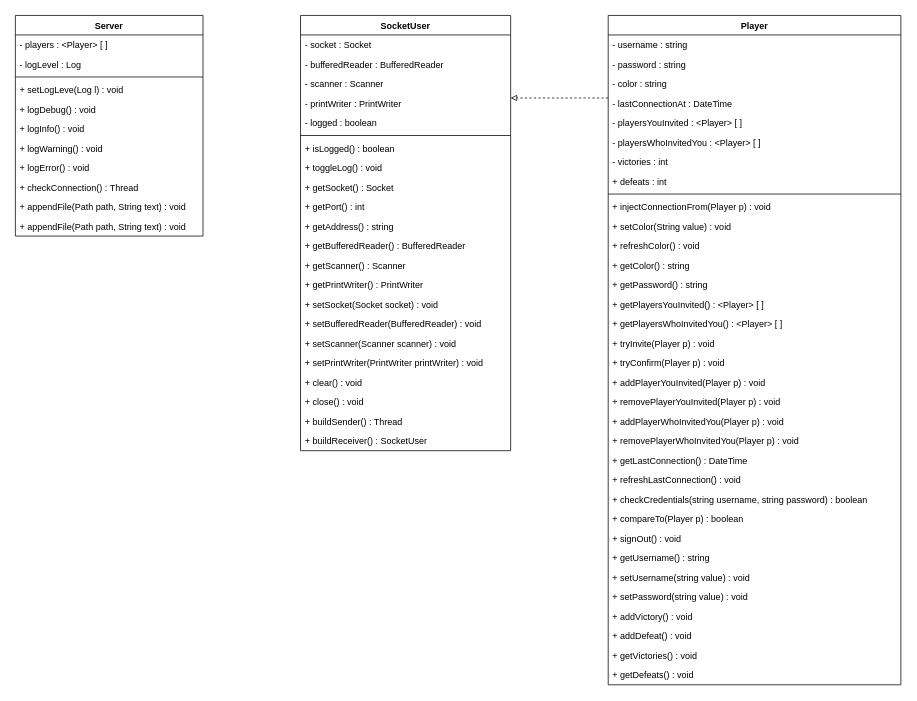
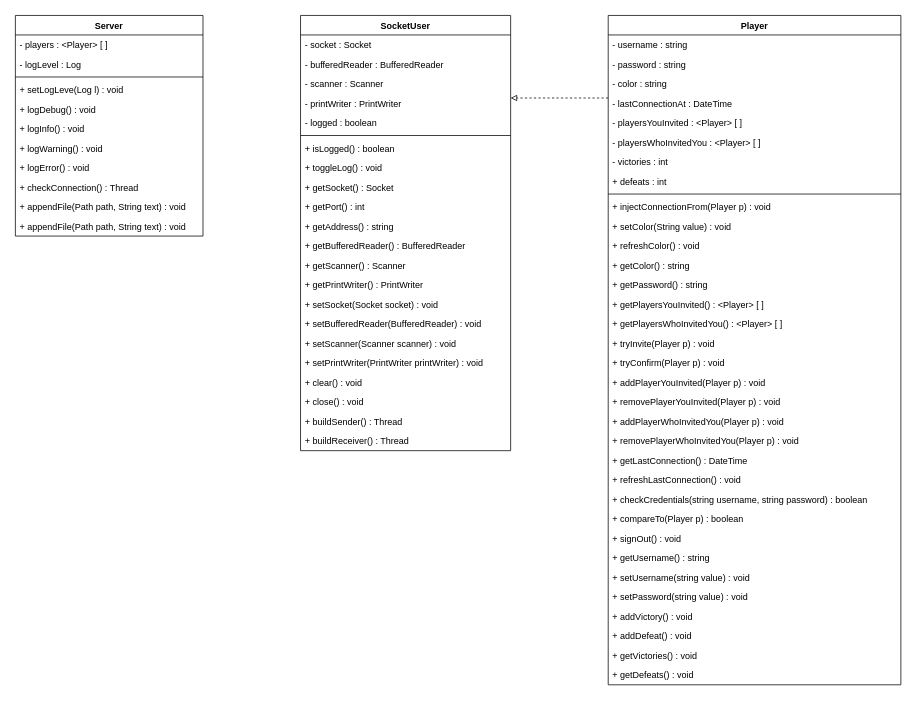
node "+ buildReceiver() : SocketUser": label "+ buildReceiver() : SocketUser" -> "+ buildReceiver() : Thread"
